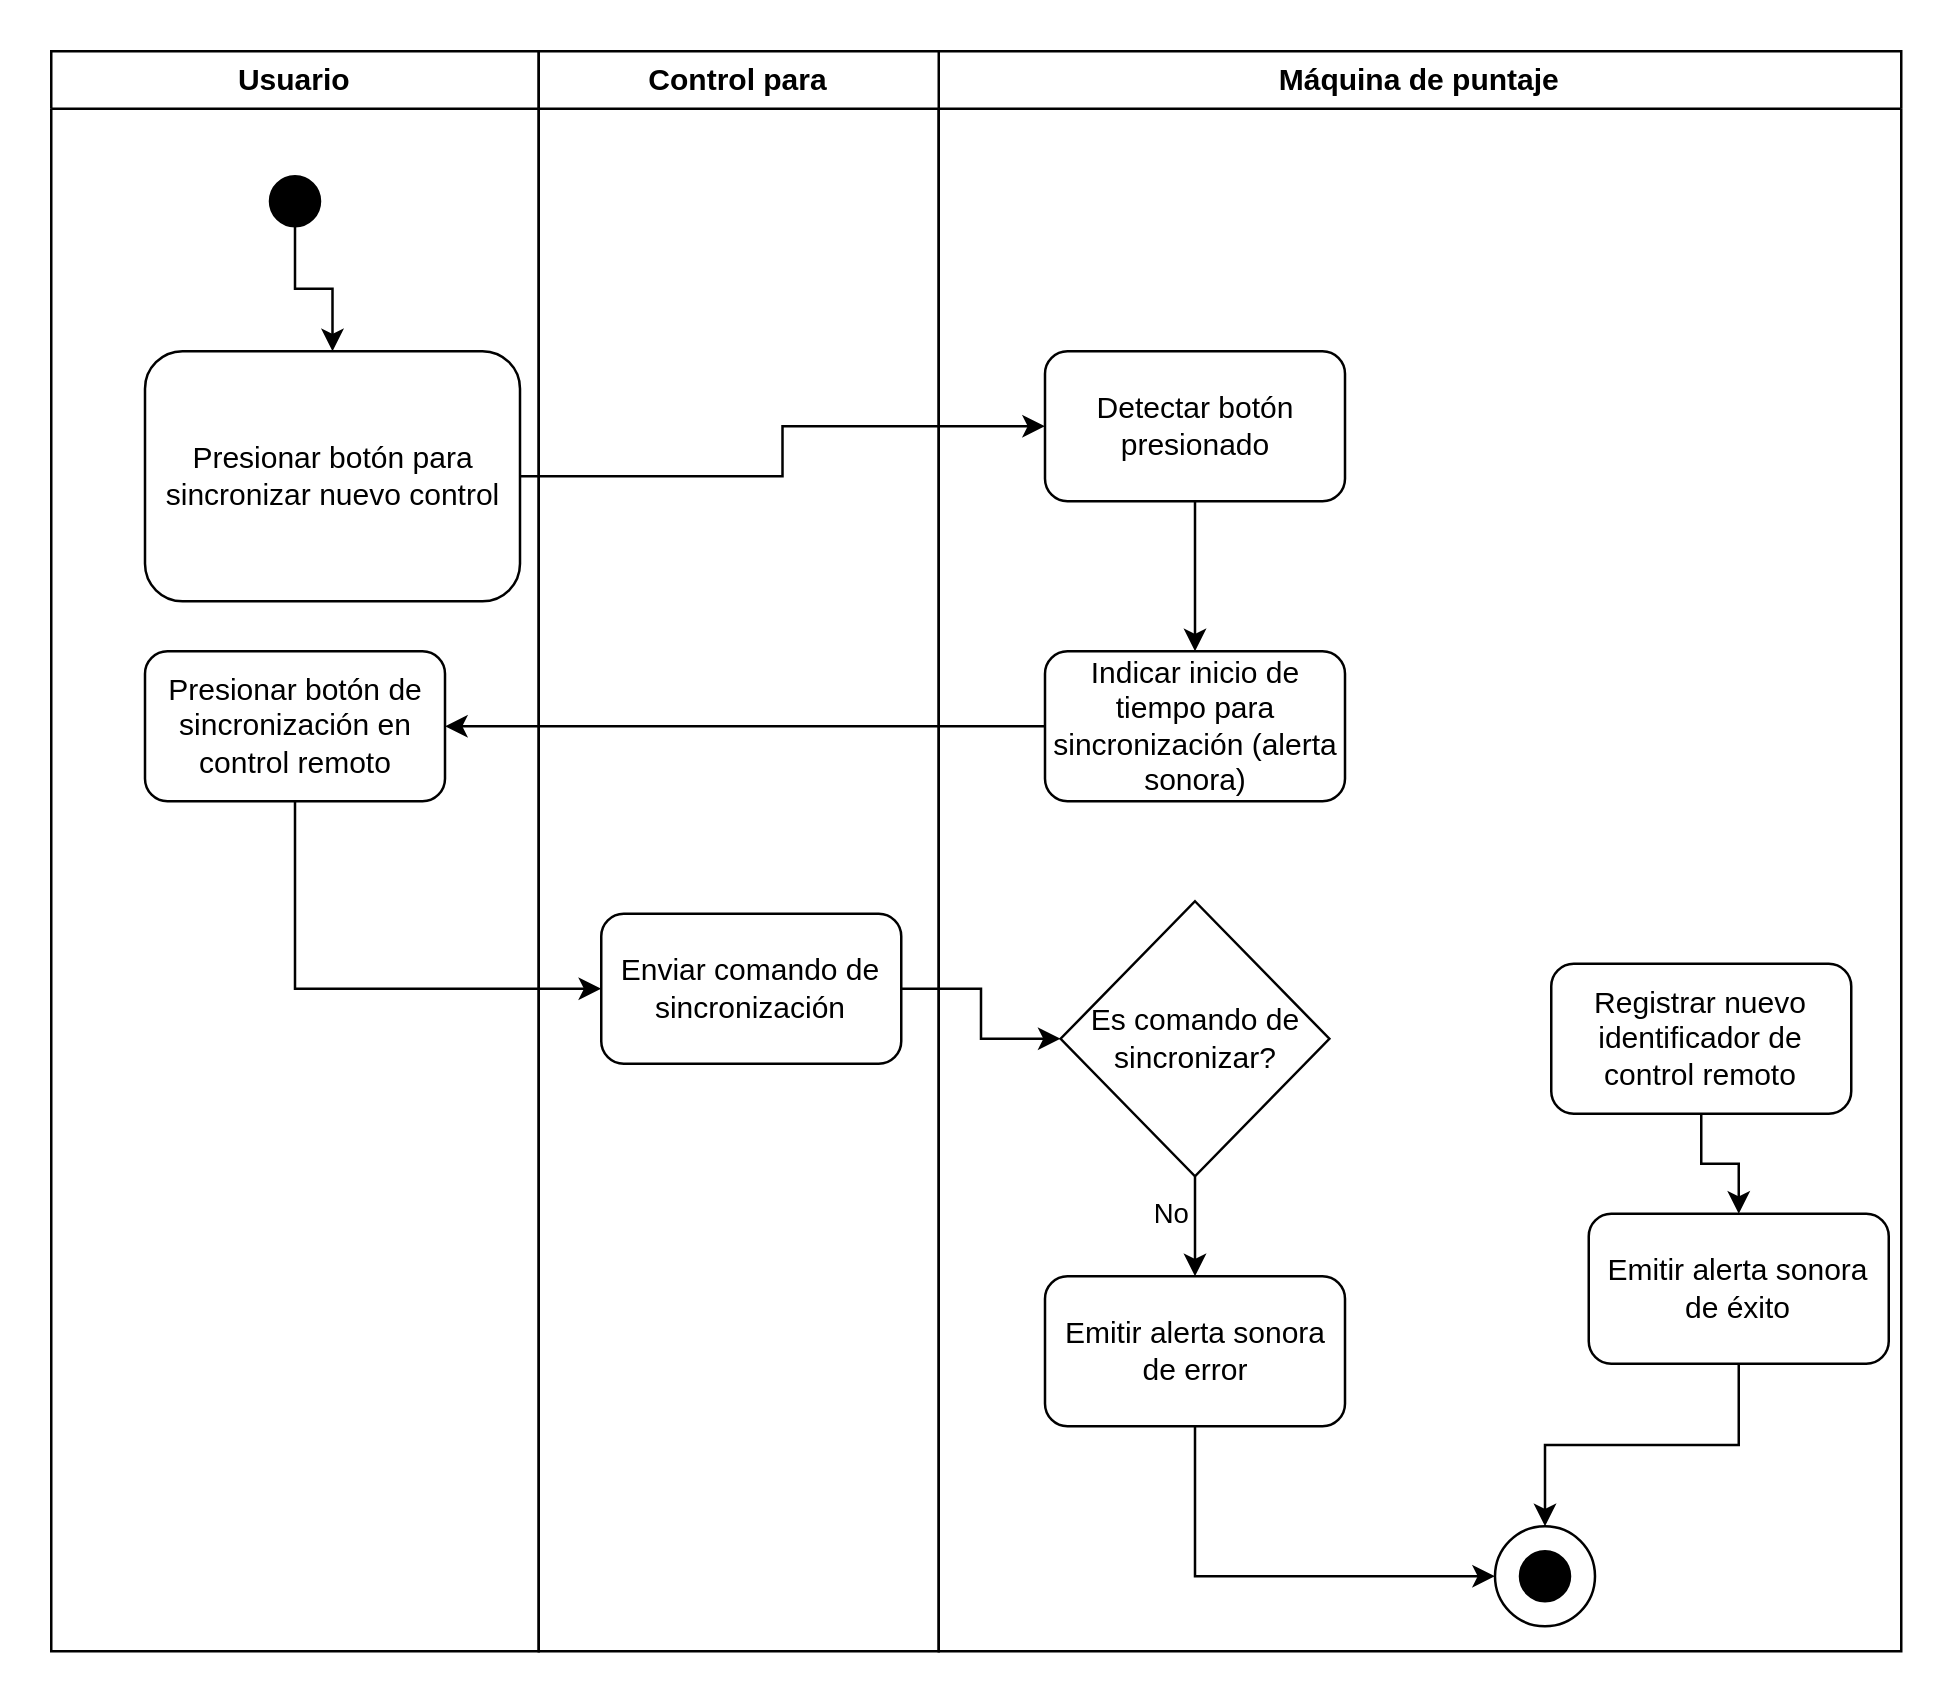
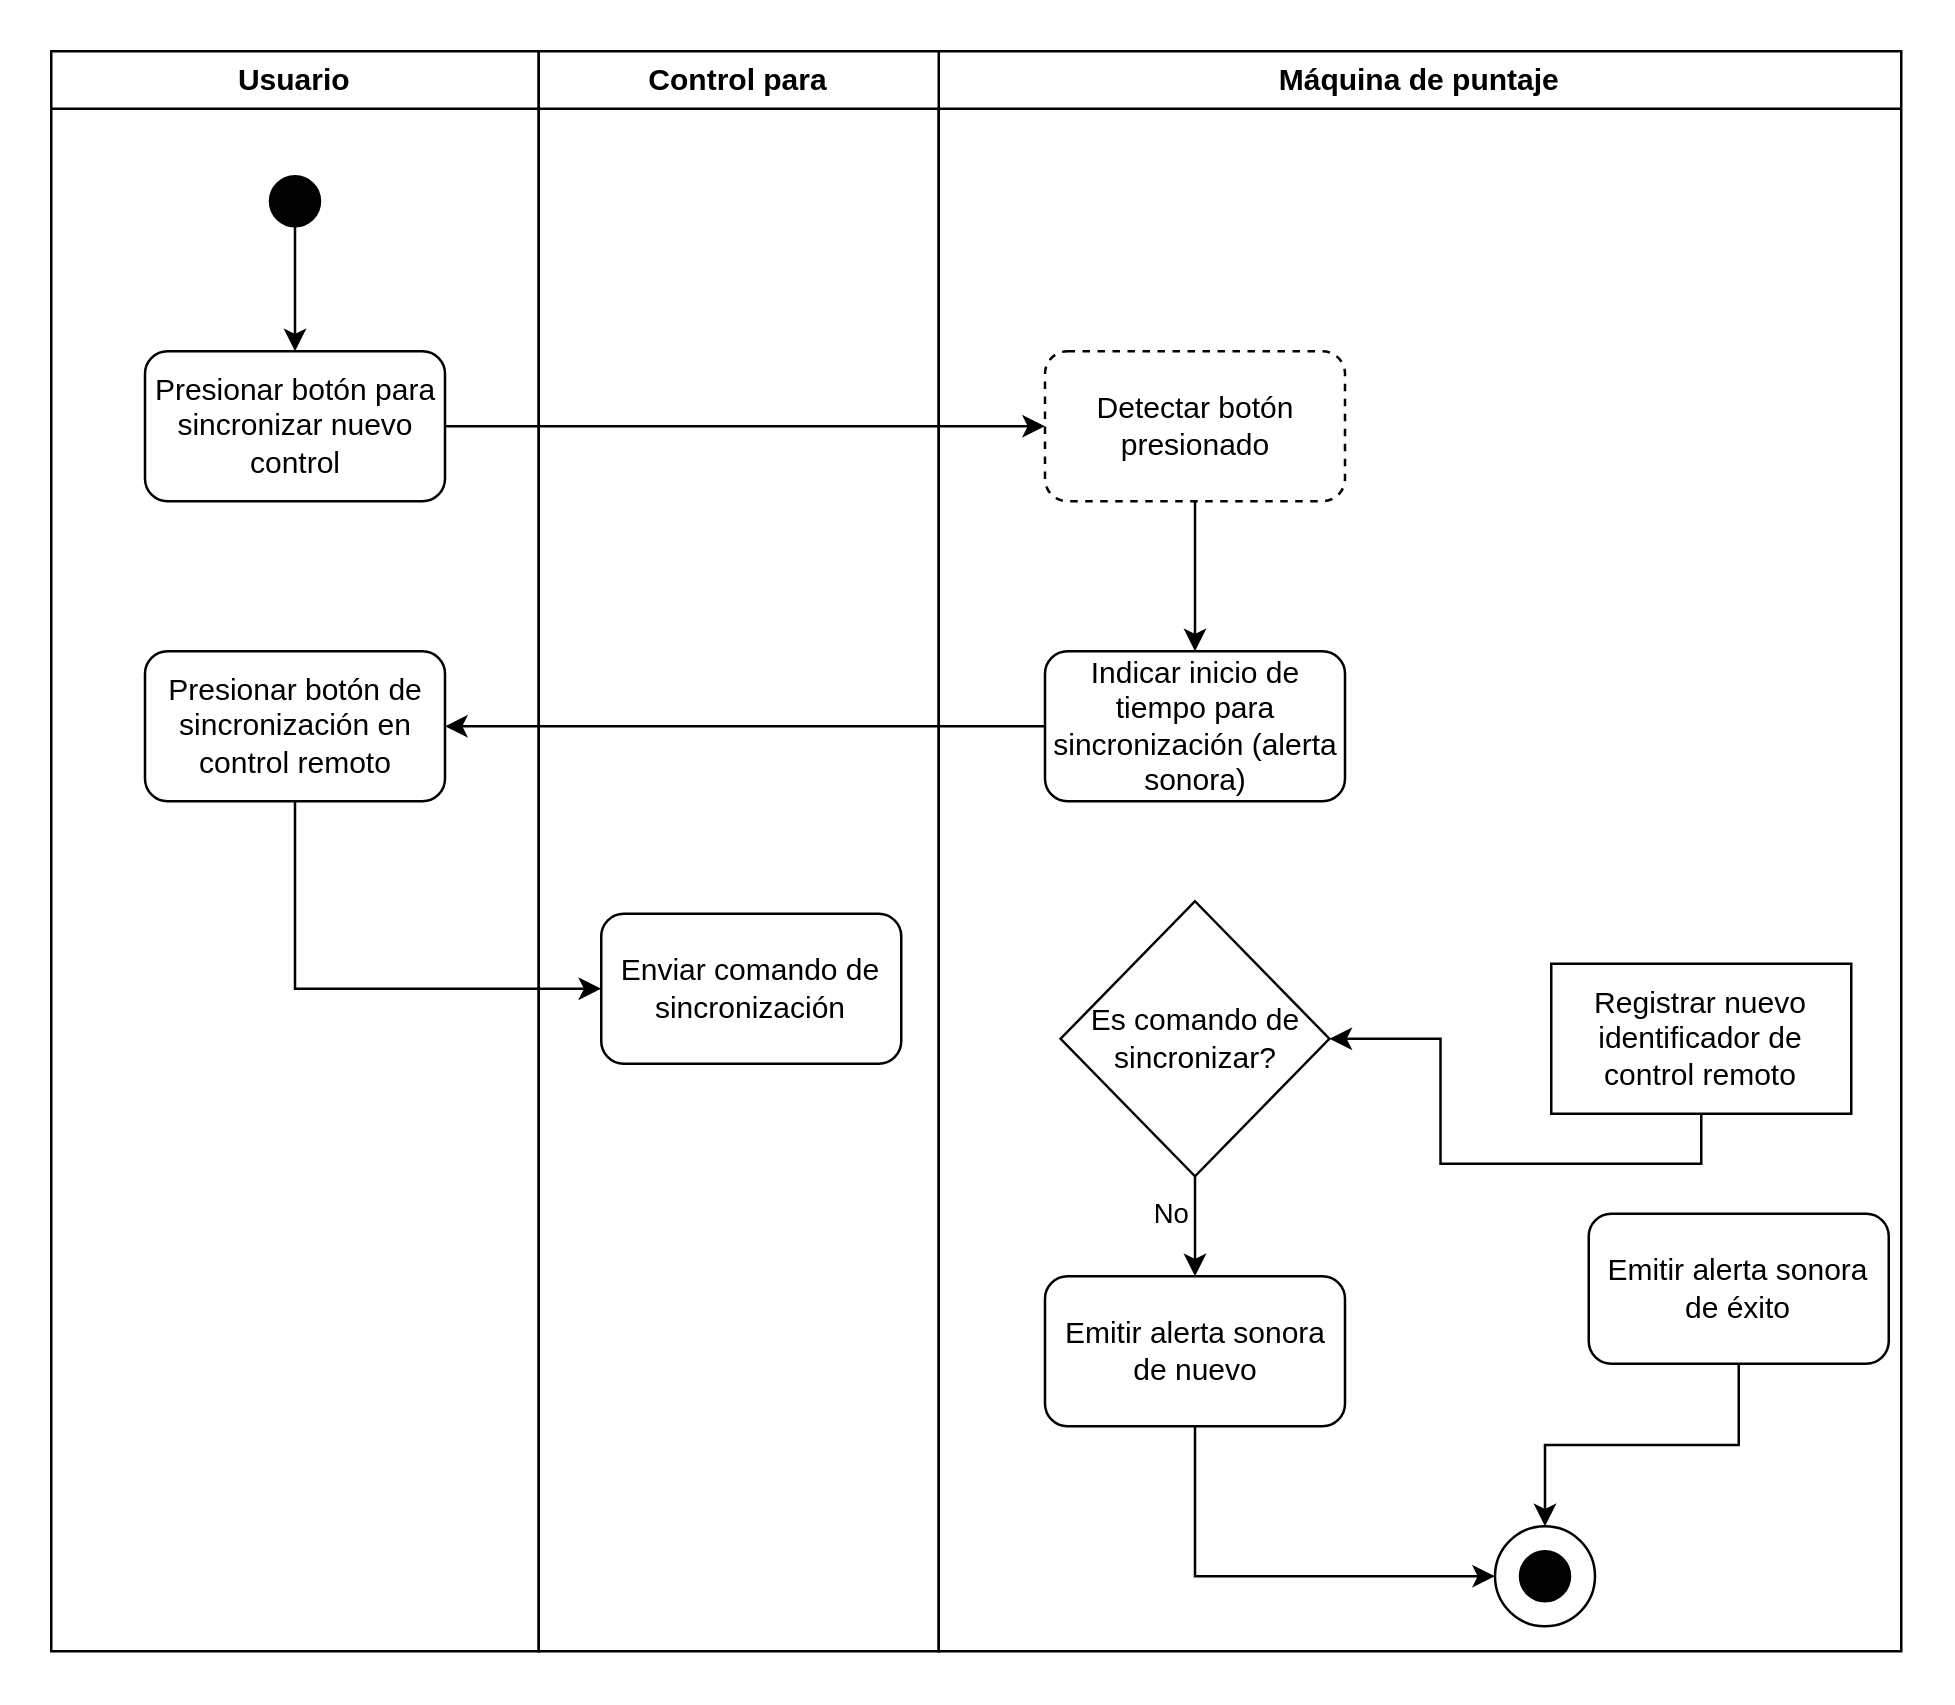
node "Detectar botón presionado": style solid -> dashed
node "Presionar botón para sincronizar nuevo control": size 375x250 -> 300x150
edge "Enviar comando de sincronización" -> "Es comando de sincronizar?": removed
node "Registrar nuevo identificador de control remoto": shape rounded rectangle -> rectangle
edge "Registrar nuevo identificador de control remoto" -> "Emitir alerta sonora de éxito": now "Registrar nuevo identificador de control remoto" -> "Es comando de sincronizar?"
node "Emitir alerta sonora de error": label "Emitir alerta sonora de error" -> "Emitir alerta sonora de nuevo"
